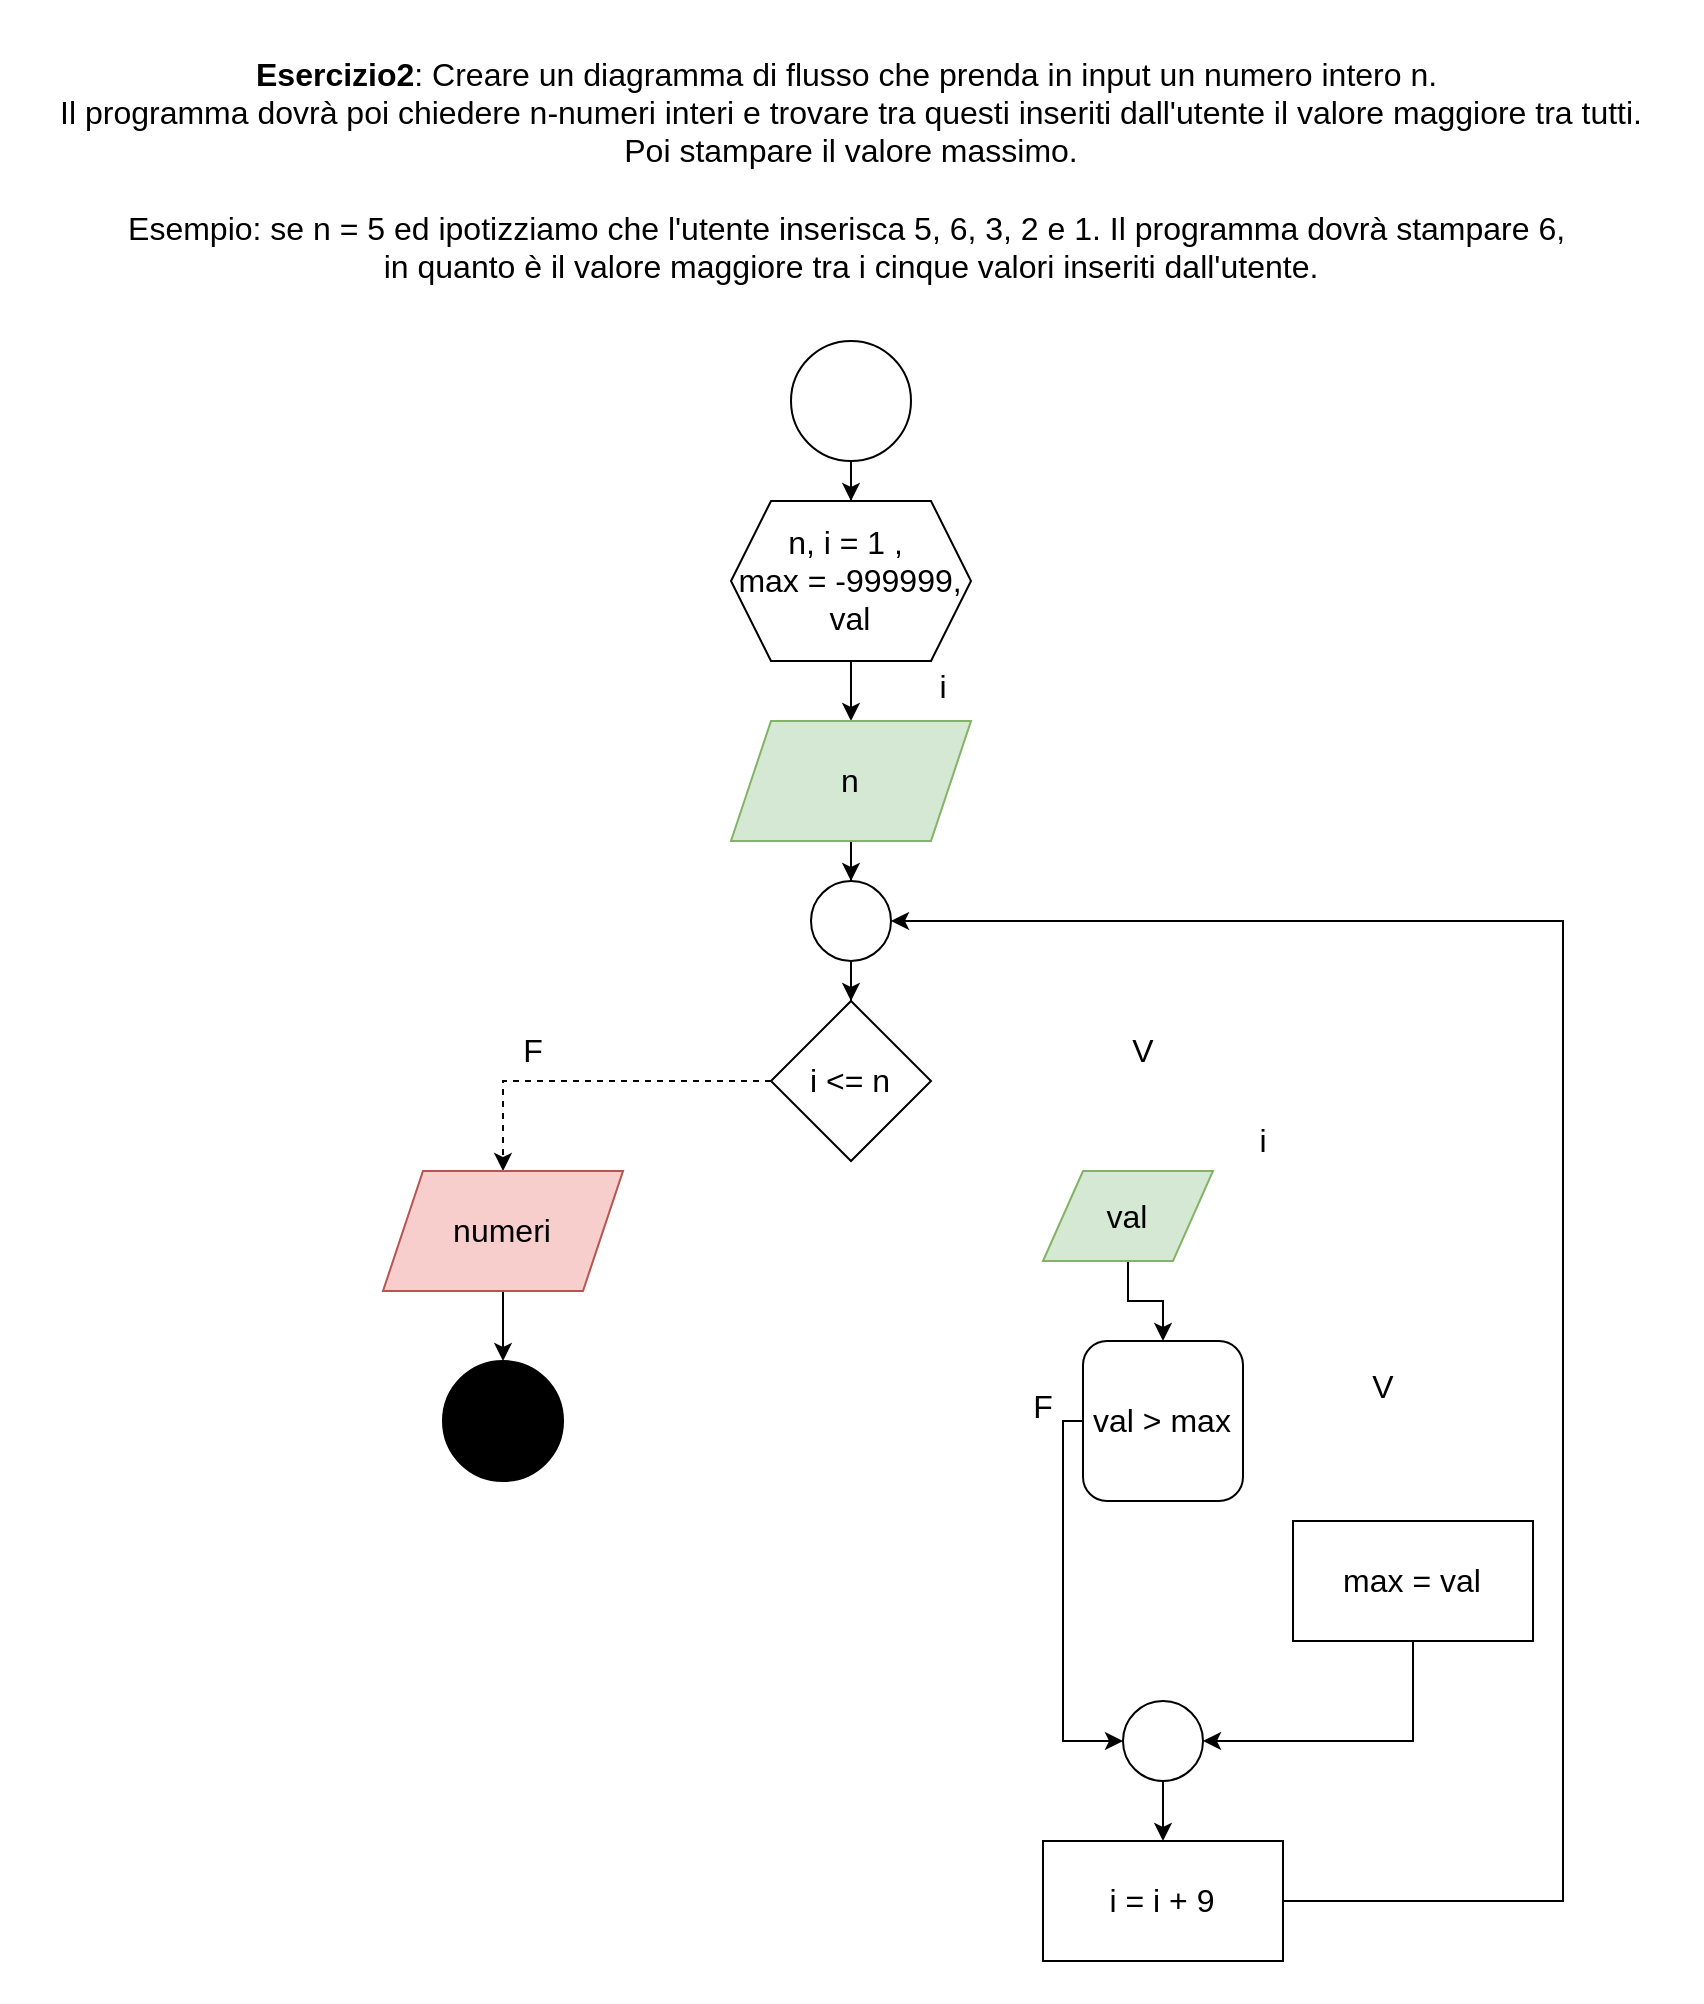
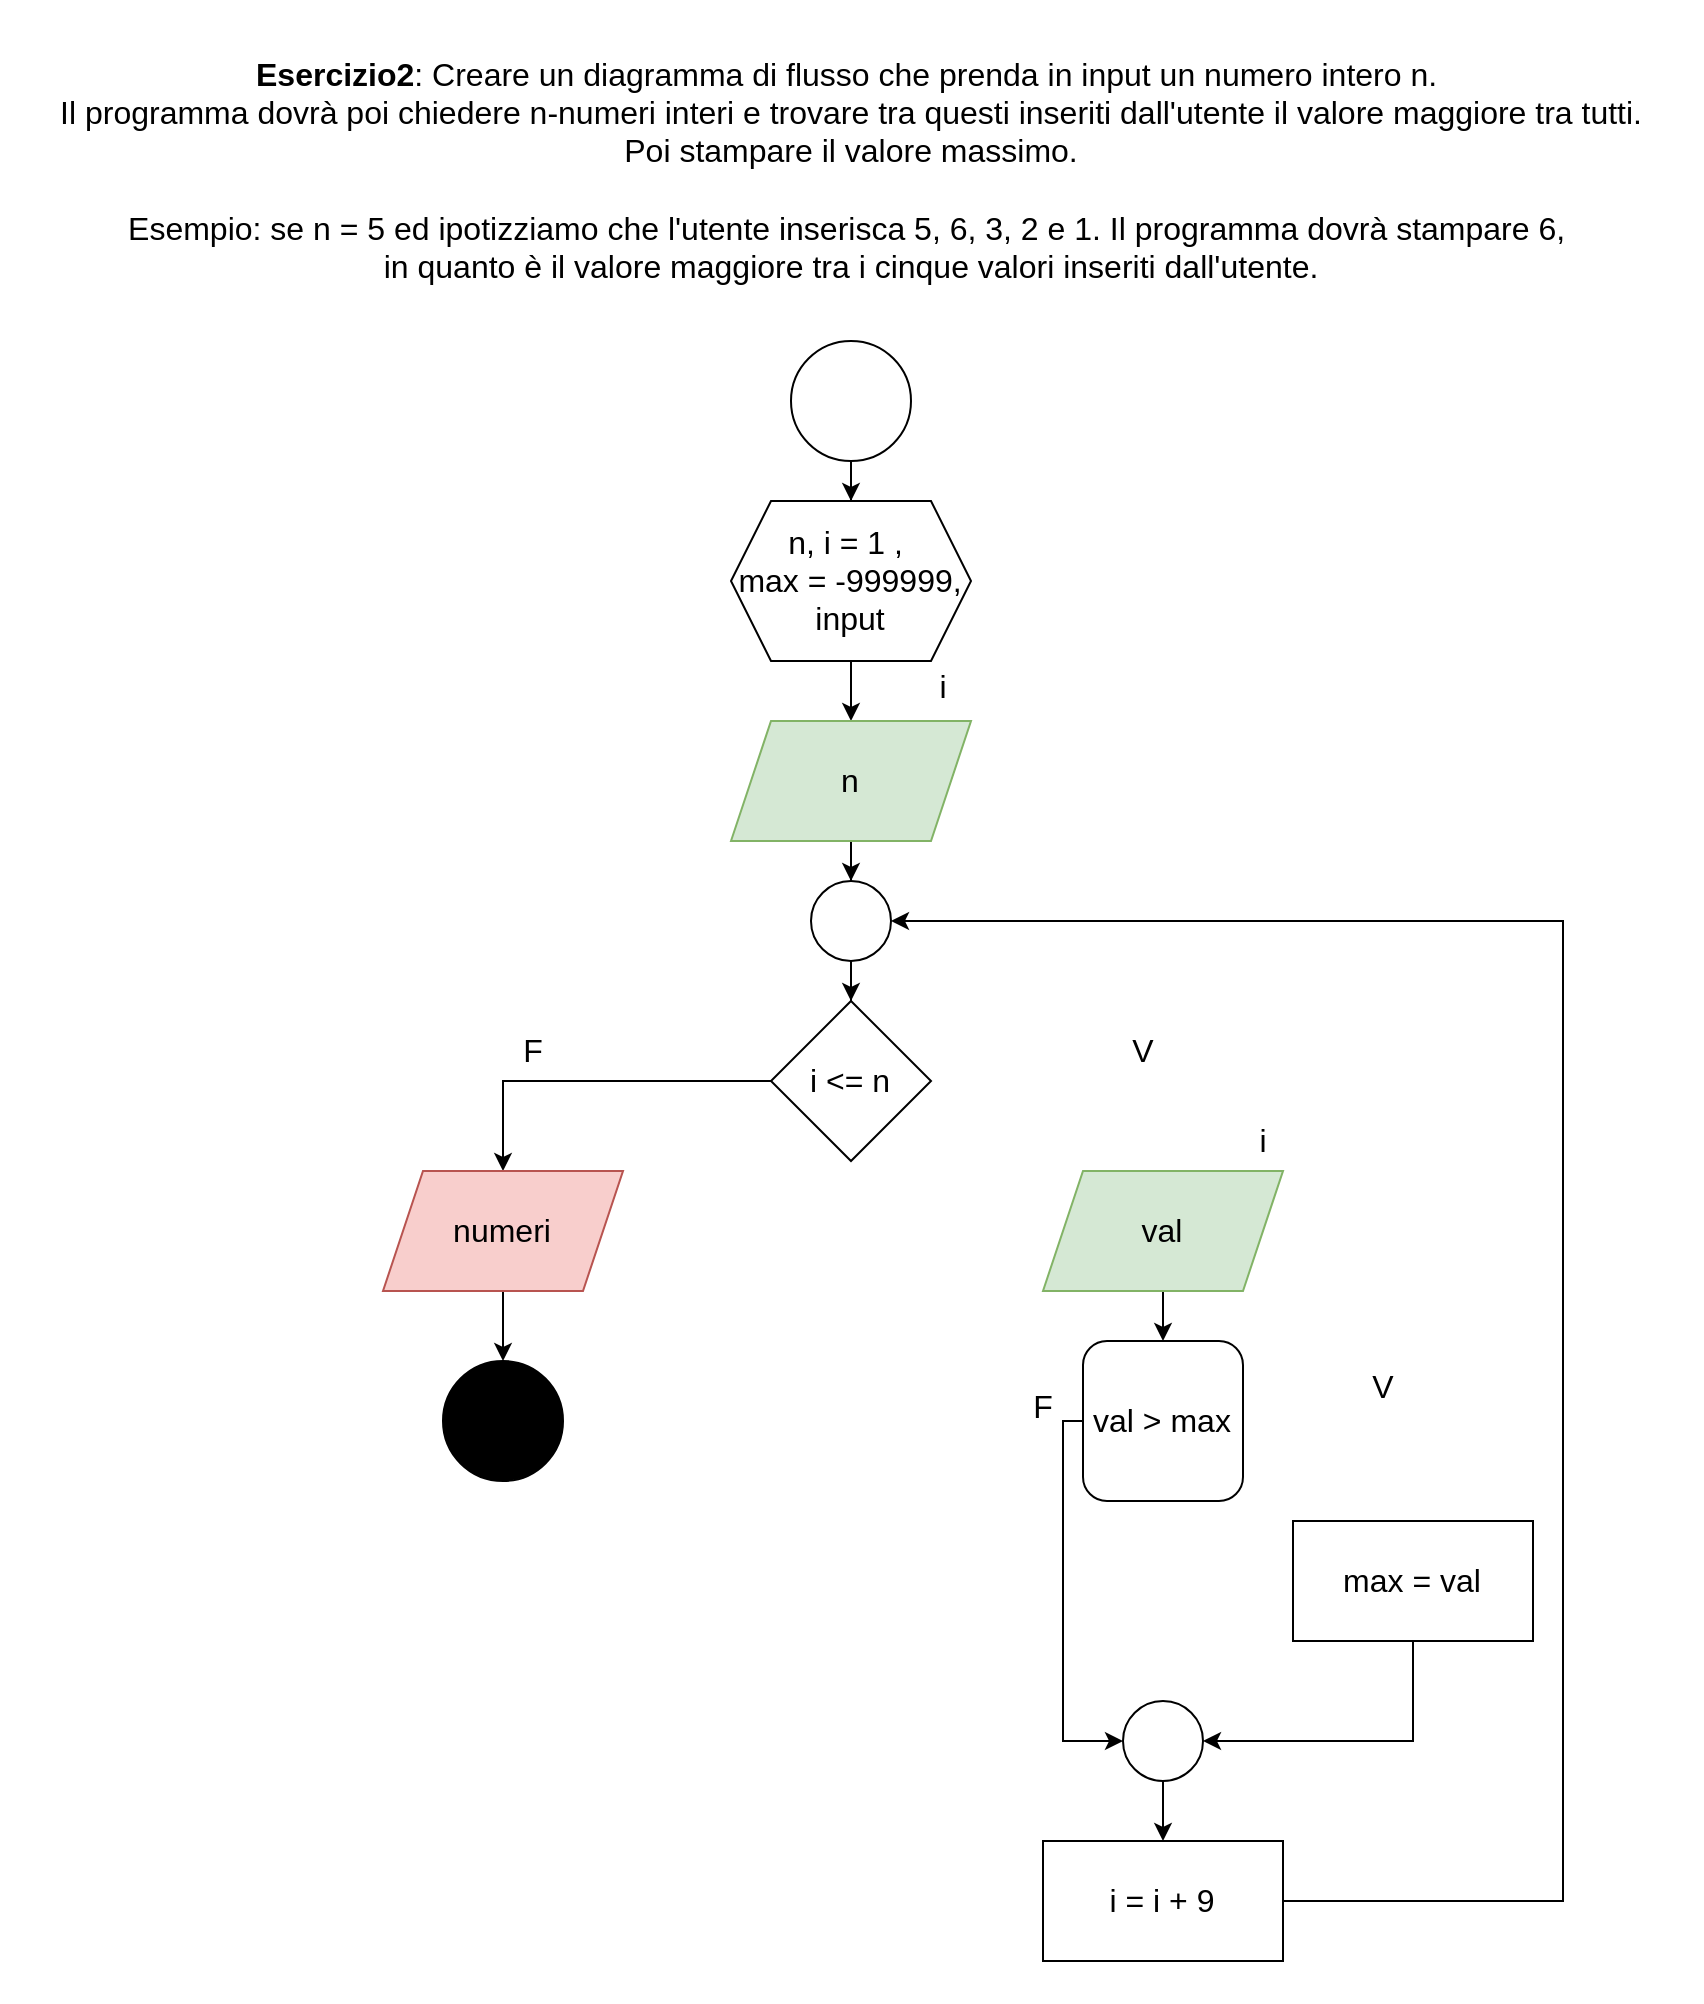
node "n, i = 1 , max = -999999, val": label "n, i = 1 , max = -999999, val" -> "n, i = 1 , max = -999999, input"
edge "i <= n" -> "numeri": style dashed -> solid
node "val": size 170x90 -> 240x120
